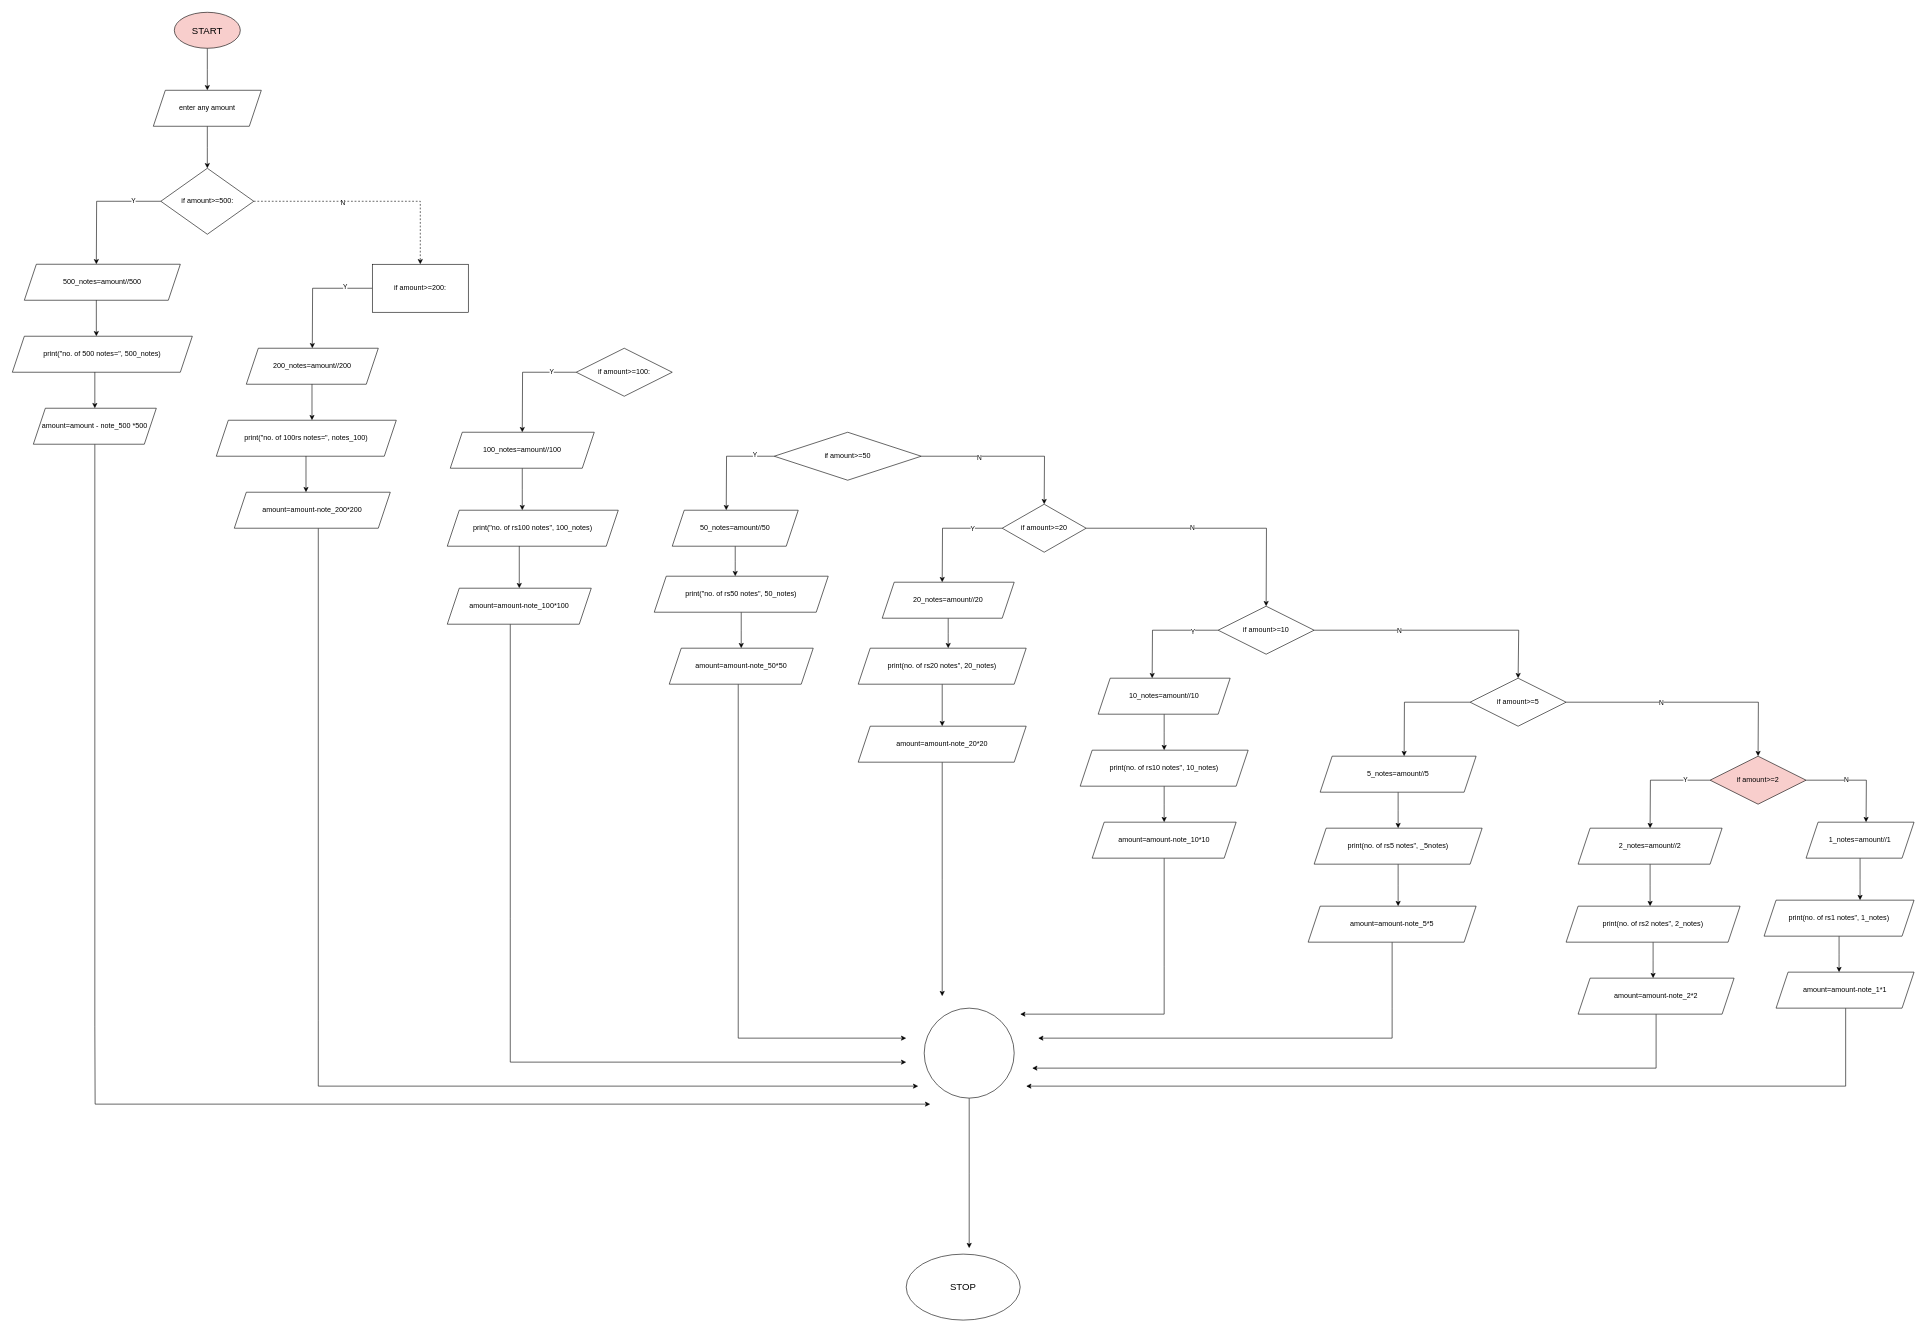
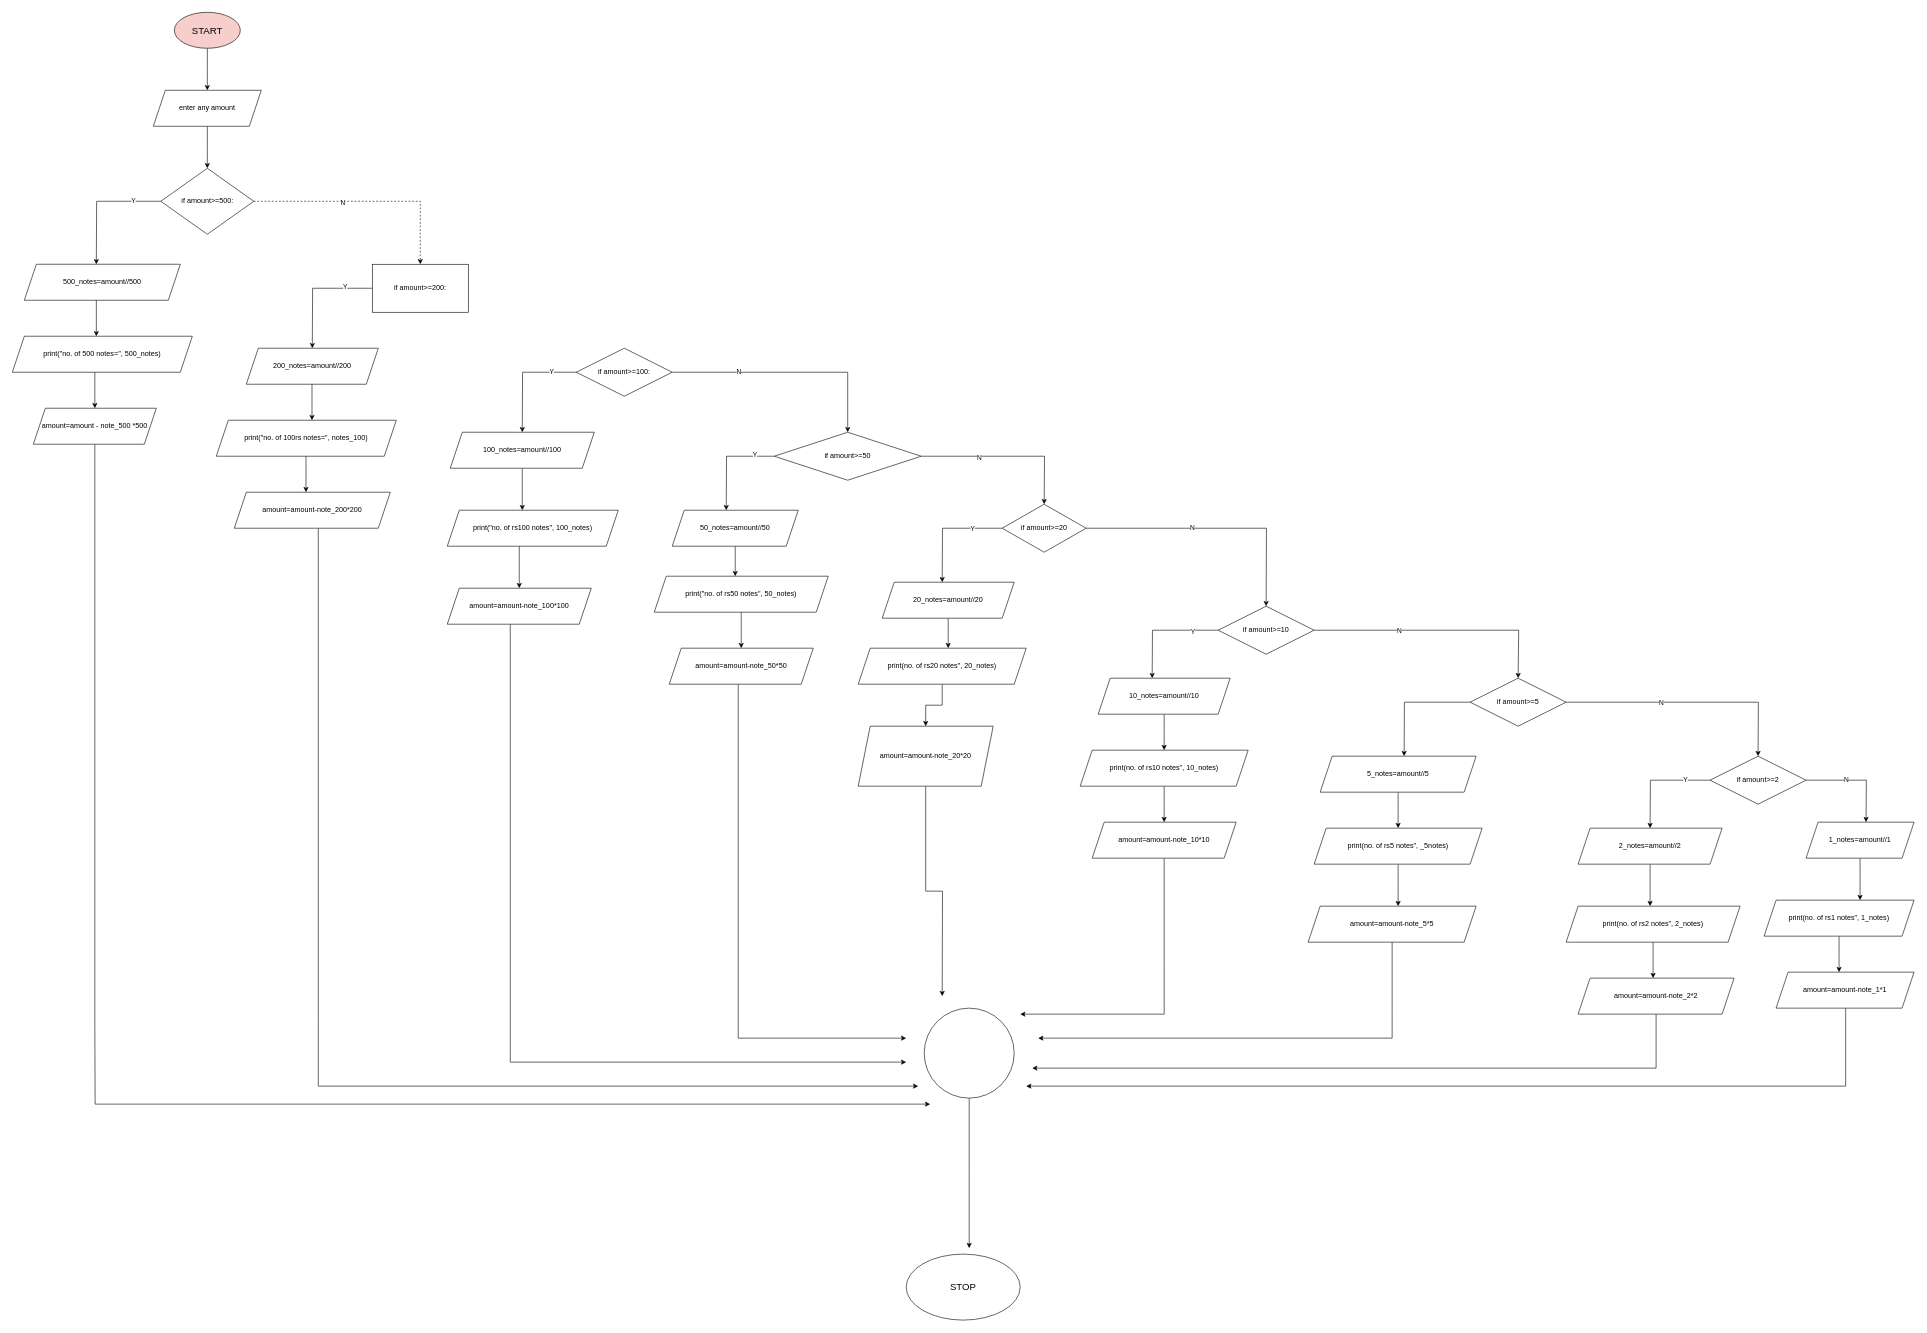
edge "if amount>=100:" -> "if amount>=50": added, label "N"
node "amount=amount-note_20*20": size 168x36 -> 135x60
node "if amount>=2": fillcolor #f8cecc -> #ffffff
